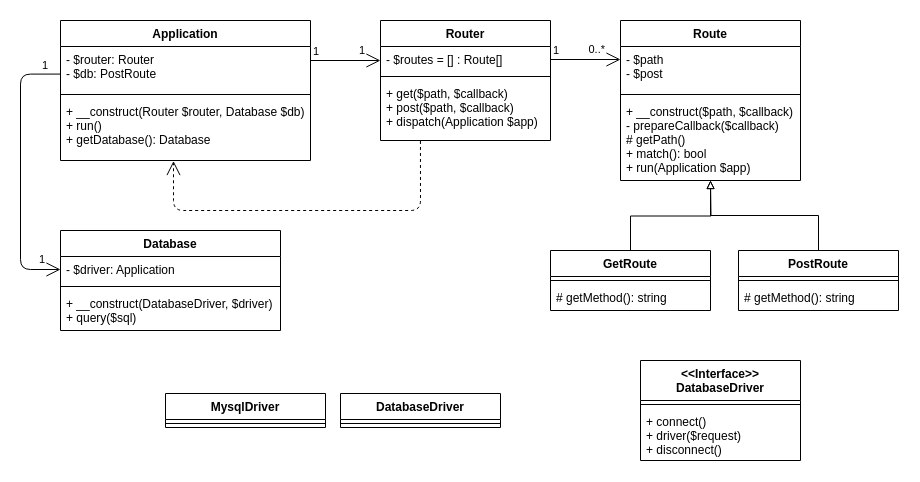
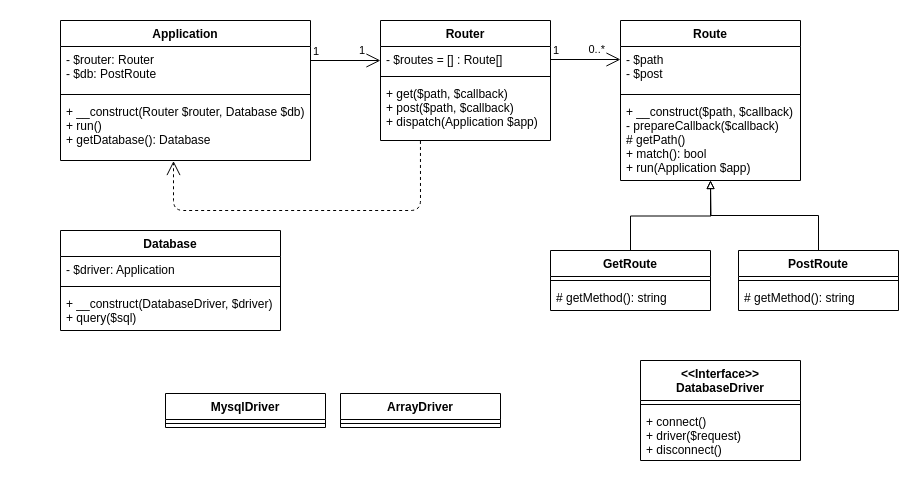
edge "- $router: Router - $db: PostRoute" -> "- $driver: Application": removed, labels "1", "1"
node "DatabaseDriver": label "DatabaseDriver" -> "ArrayDriver"
